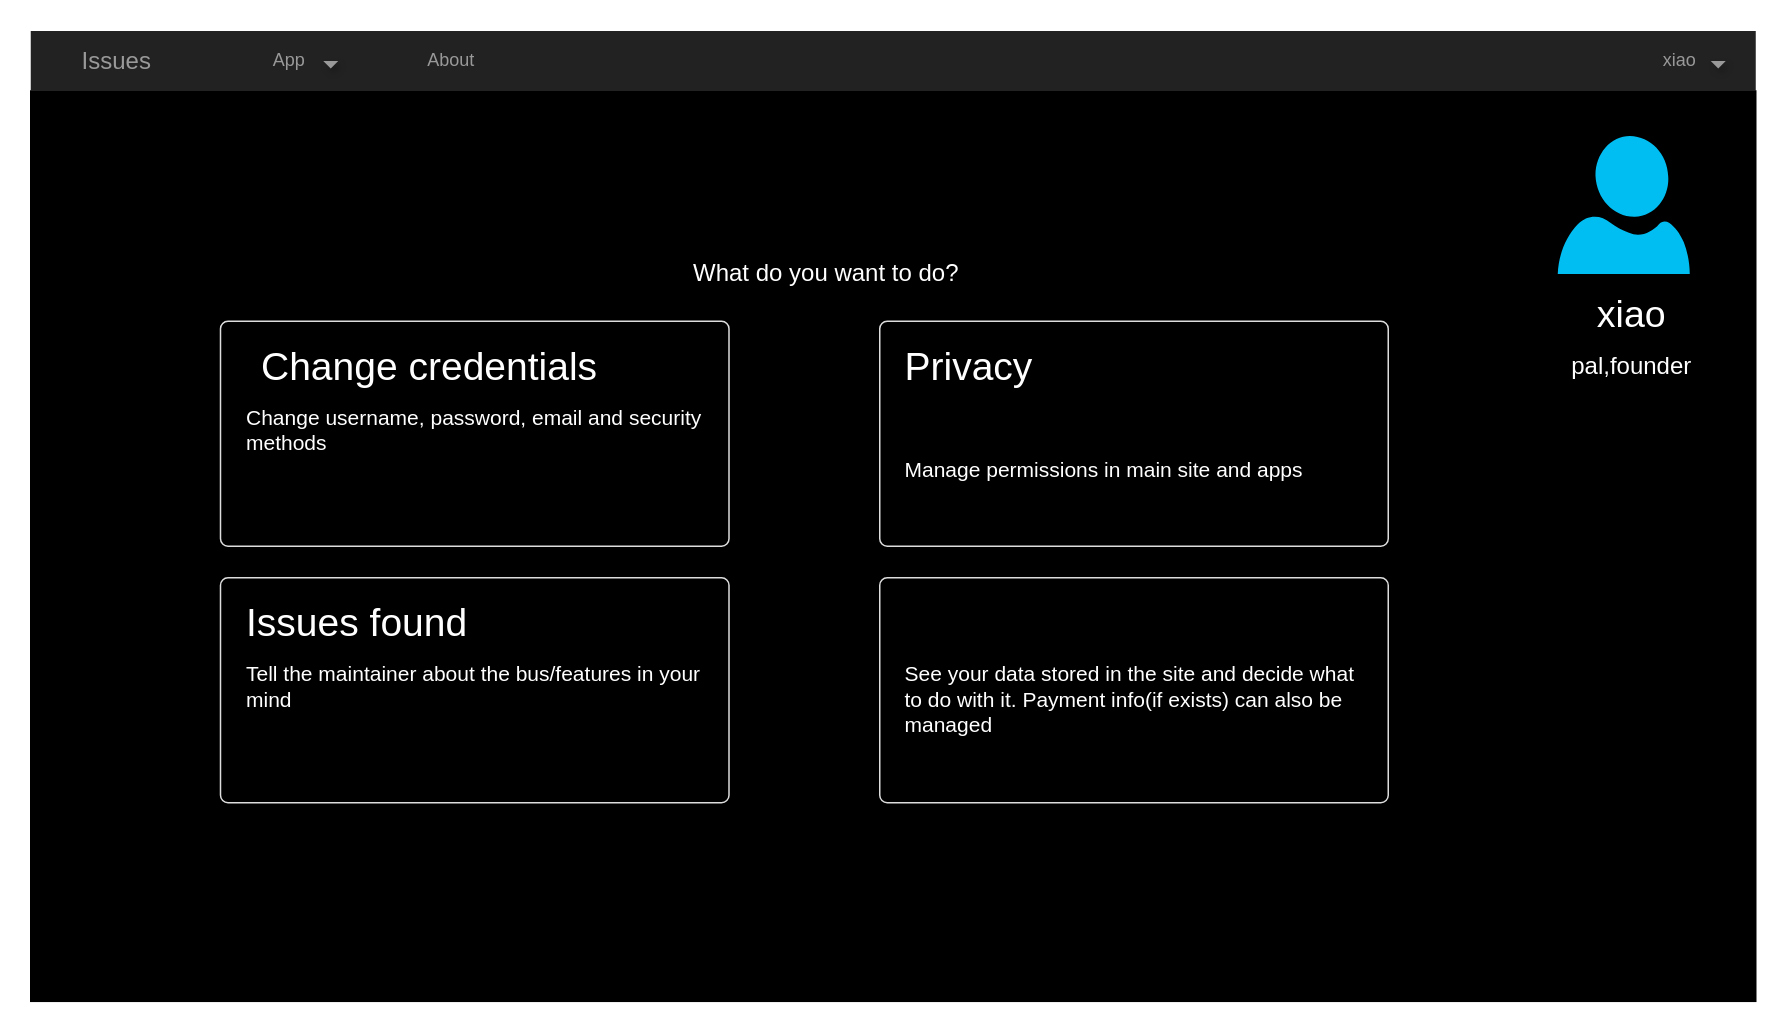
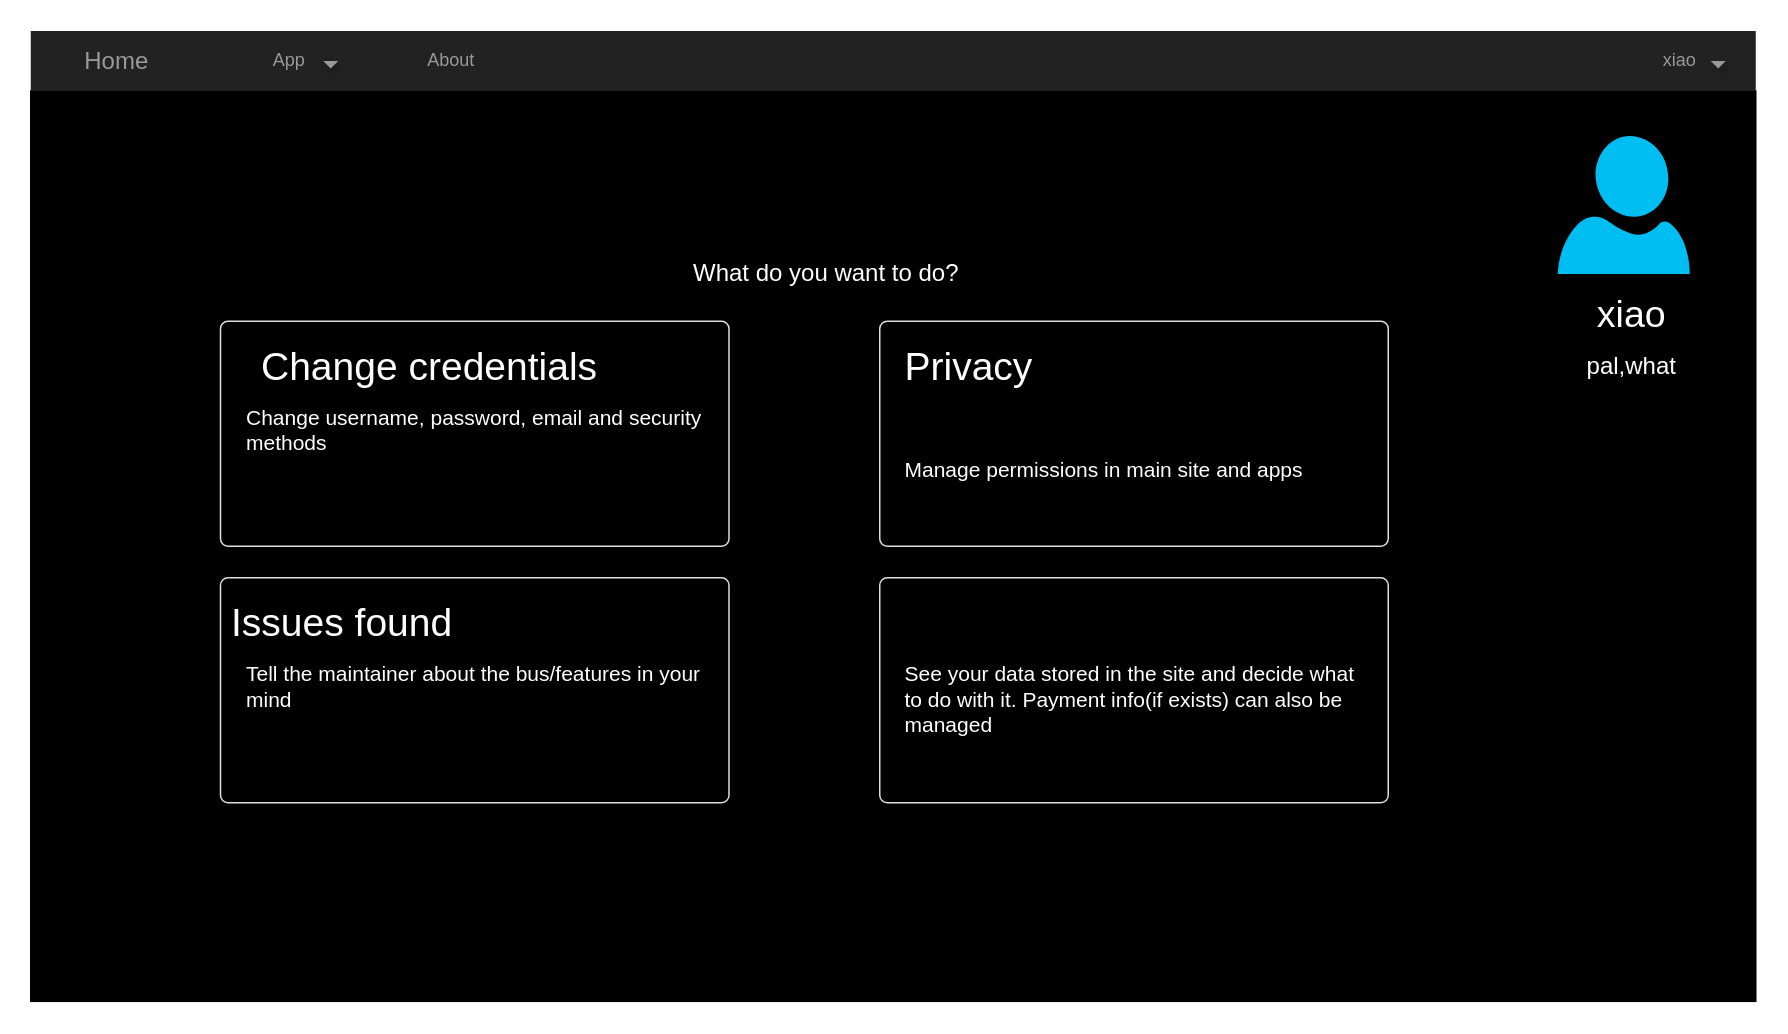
node "Issues": label "Issues" -> "Home"
node "pal,founder": label "pal,founder" -> "pal,what"
node "Issues found": moved (474, 623) -> (459, 623)
